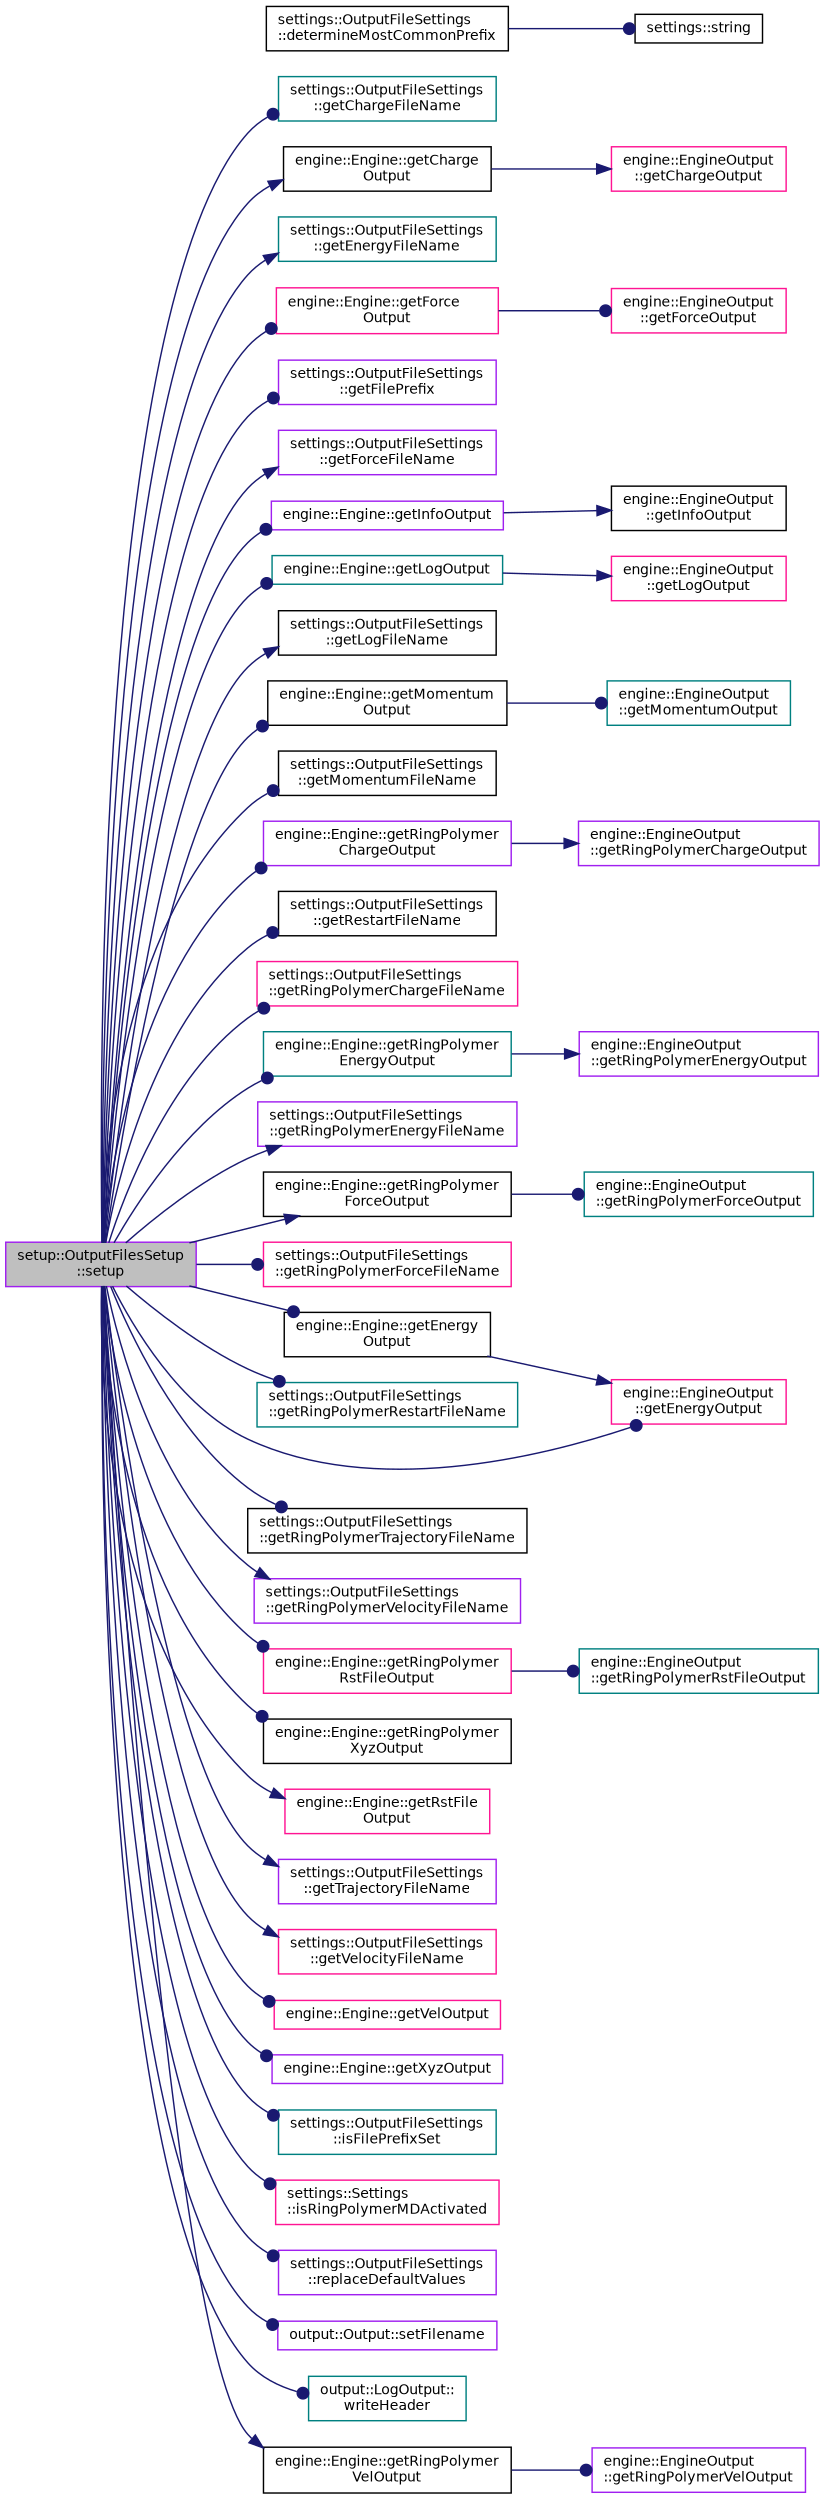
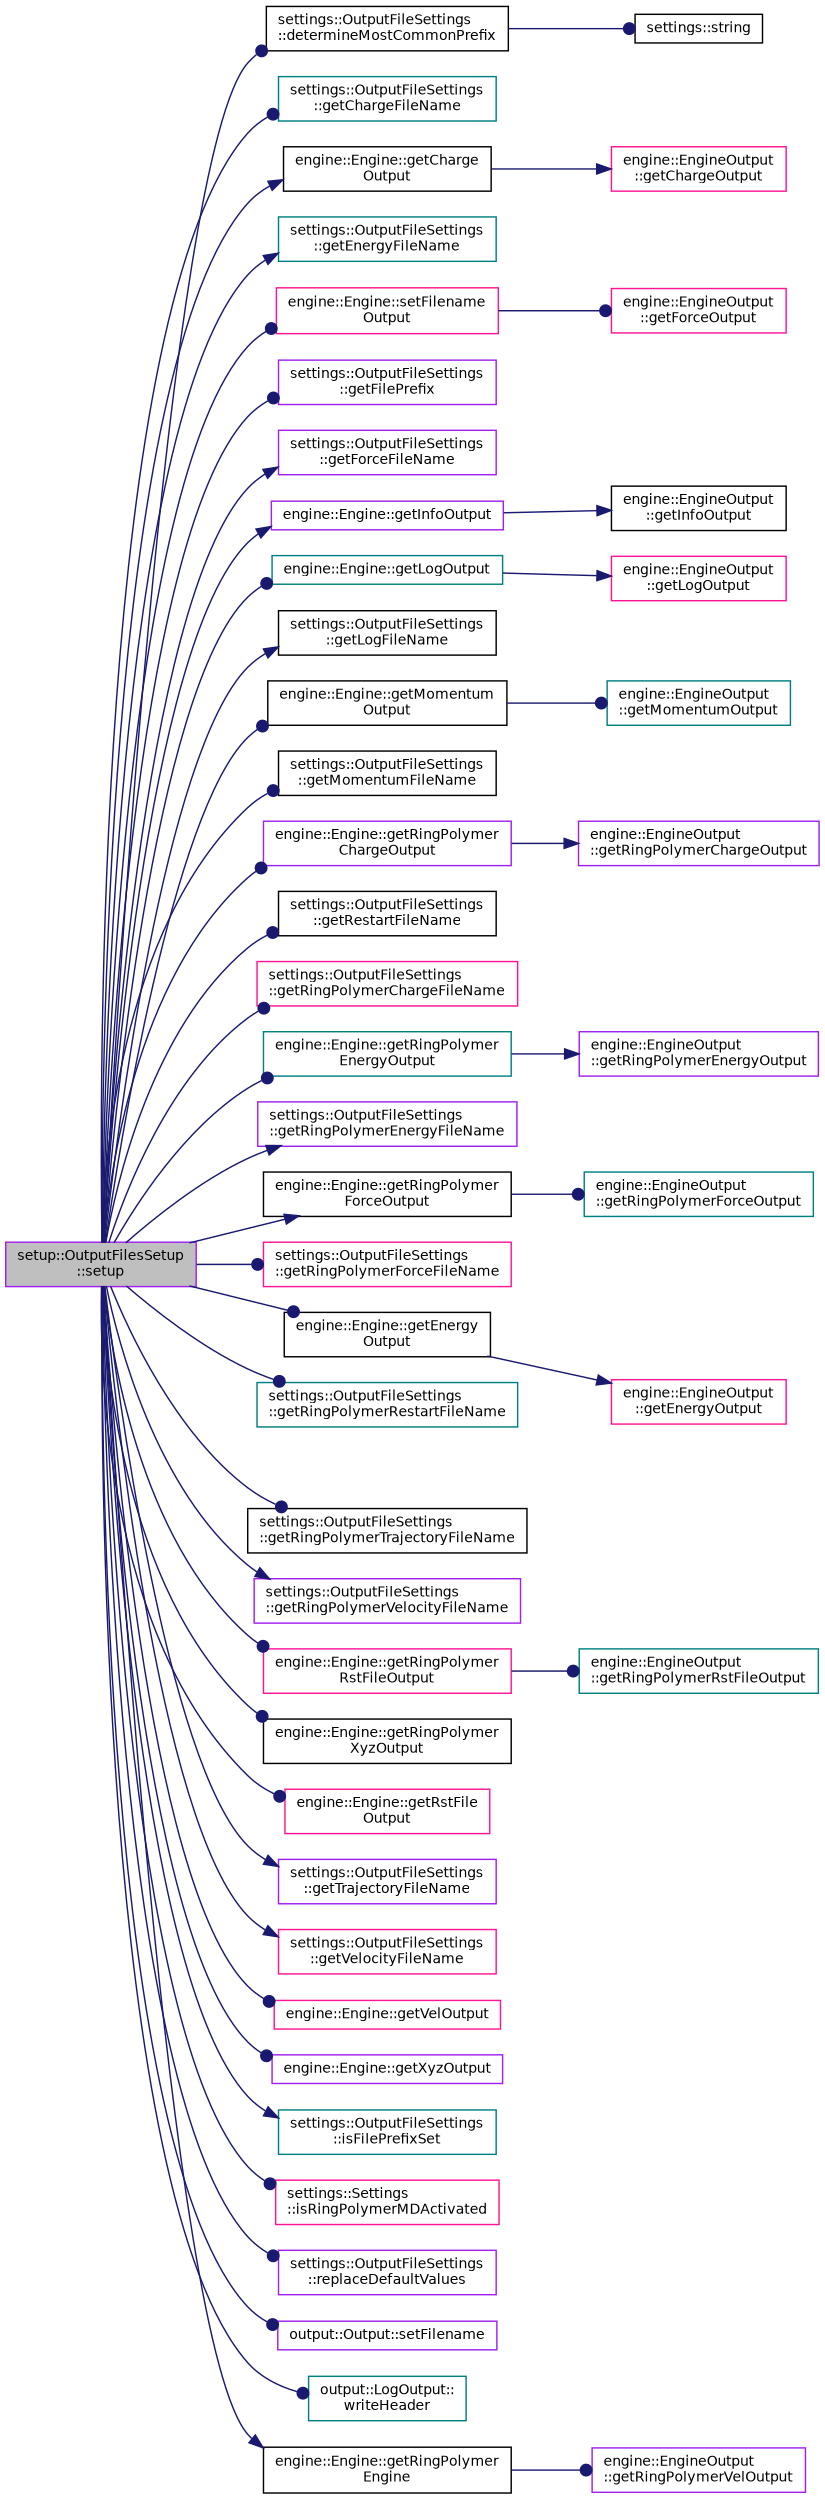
node "engine::Engine::getForce Output": label "engine::Engine::getForce Output" -> "engine::Engine::setFilename Output"
edge "setup::OutputFilesSetup ::setup" -> "engine::Engine::getInfoOutput": arrowhead dot -> normal
edge "setup::OutputFilesSetup ::setup" -> "engine::EngineOutput ::getEnergyOutput": now "setup::OutputFilesSetup ::setup" -> "settings::OutputFileSettings ::determineMostCommonPrefix"
edge "setup::OutputFilesSetup ::setup" -> "engine::Engine::getRstFile Output": arrowhead normal -> dot
edge "setup::OutputFilesSetup ::setup" -> "settings::OutputFileSettings ::isFilePrefixSet": arrowhead dot -> normal
node "engine::Engine::getRingPolymer VelOutput": label "engine::Engine::getRingPolymer VelOutput" -> "engine::Engine::getRingPolymer Engine"
